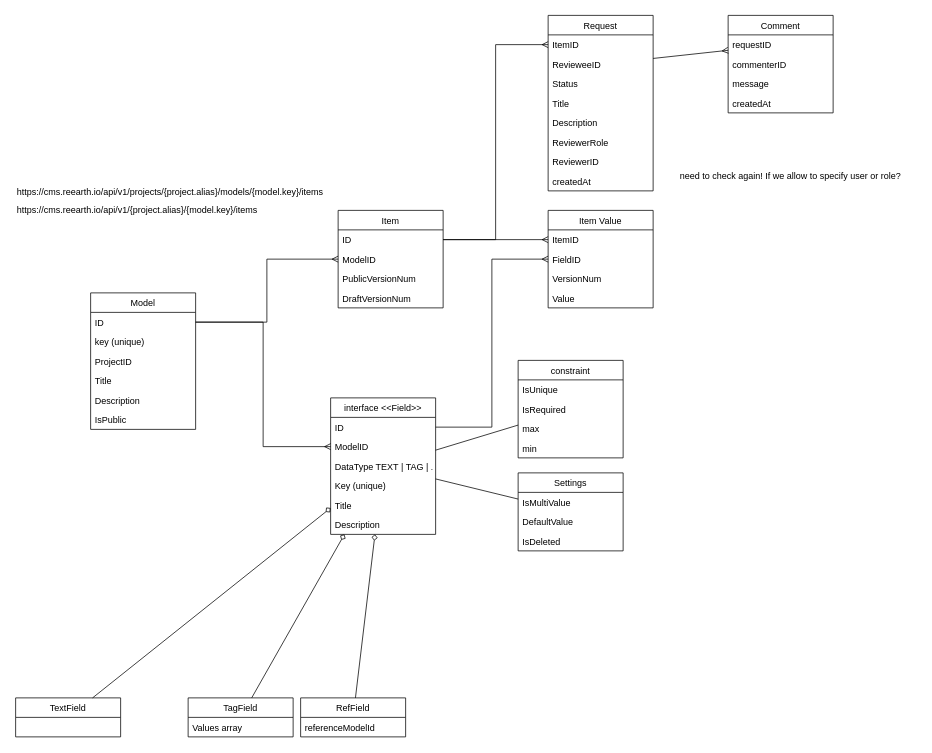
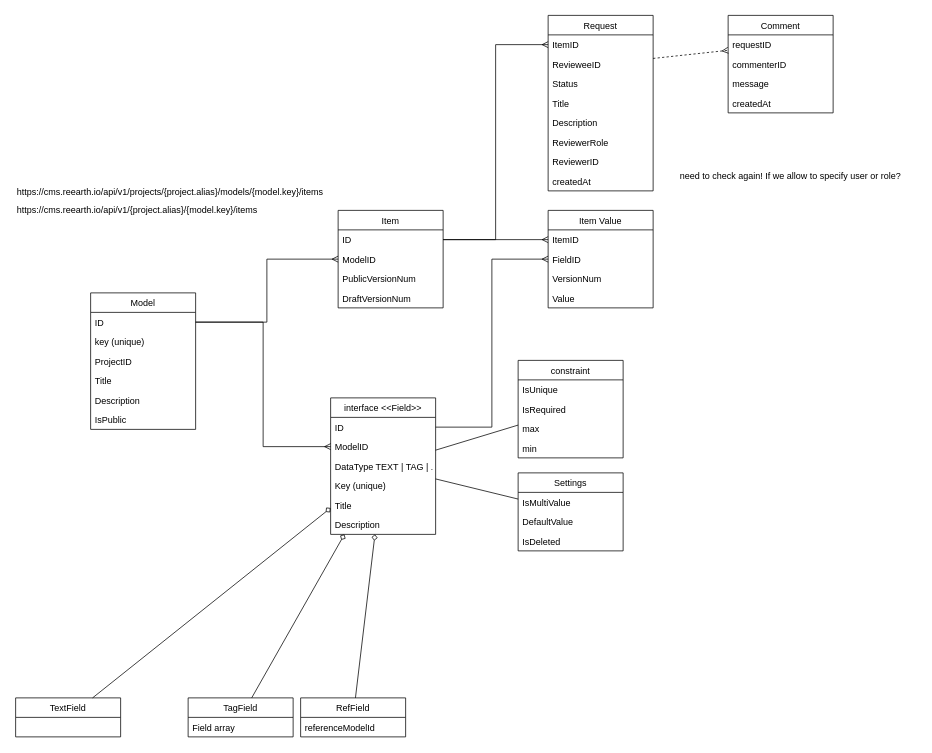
edge "RevieweeID" -> "requestID": style solid -> dashed
node "Values array": label "Values array" -> "Field array"
